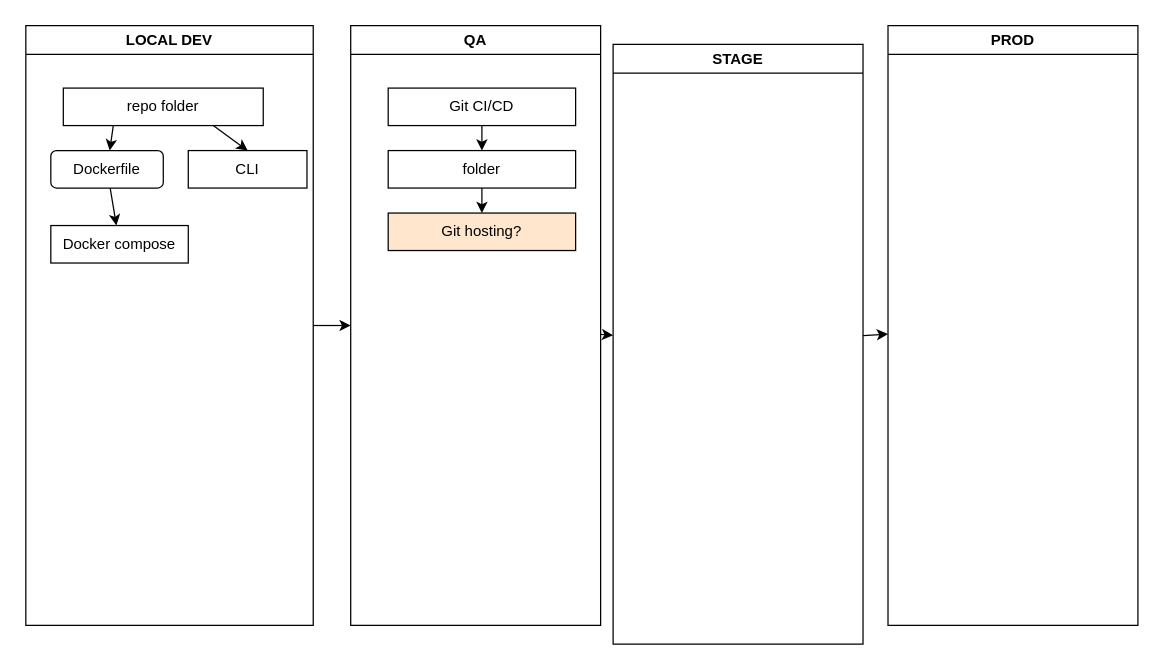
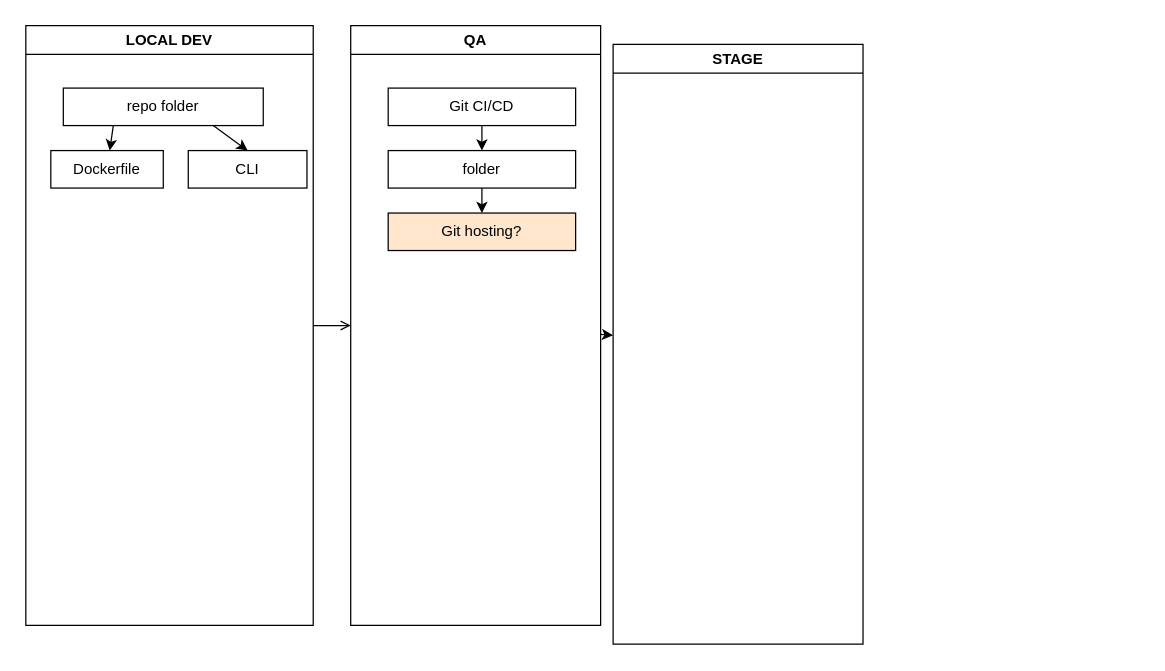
node "Dockerfile": shape rounded rectangle -> rectangle
edge "Dockerfile" -> "Docker compose": removed
node "Docker compose": removed
edge "LOCAL DEV" -> "QA": arrowhead classic -> open
node "PROD": removed
edge "STAGE" -> "PROD": removed
